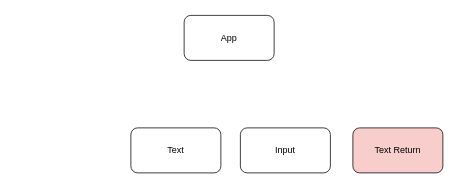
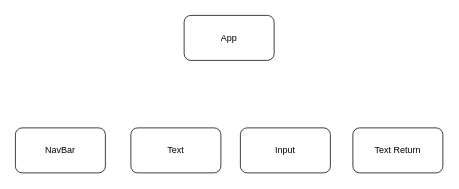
node "NavBar": added
node "Text Return": fillcolor #f8cecc -> #ffffff
